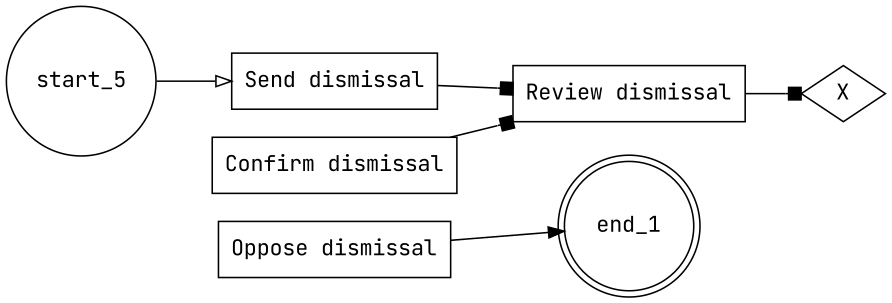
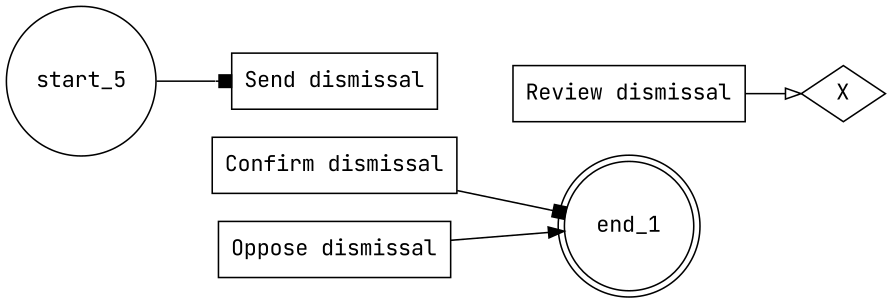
edge "start_5" -> "Send dismissal": arrowhead onormal -> box
edge "Send dismissal" -> "Review dismissal": removed
edge "Review dismissal" -> "X": arrowhead box -> onormal
edge "Confirm dismissal" -> "Review dismissal": now "Confirm dismissal" -> "end_1"
